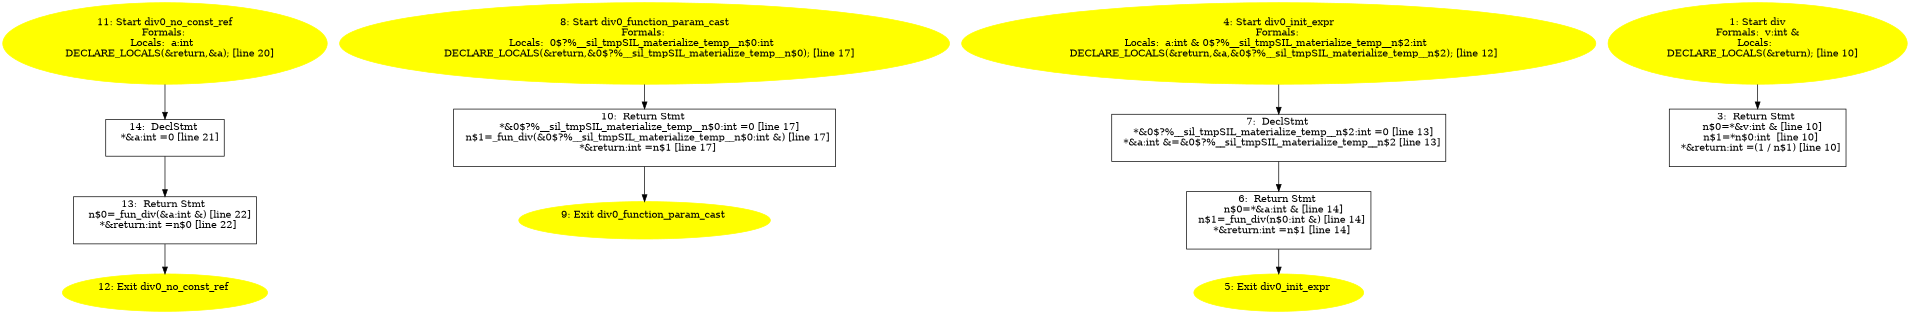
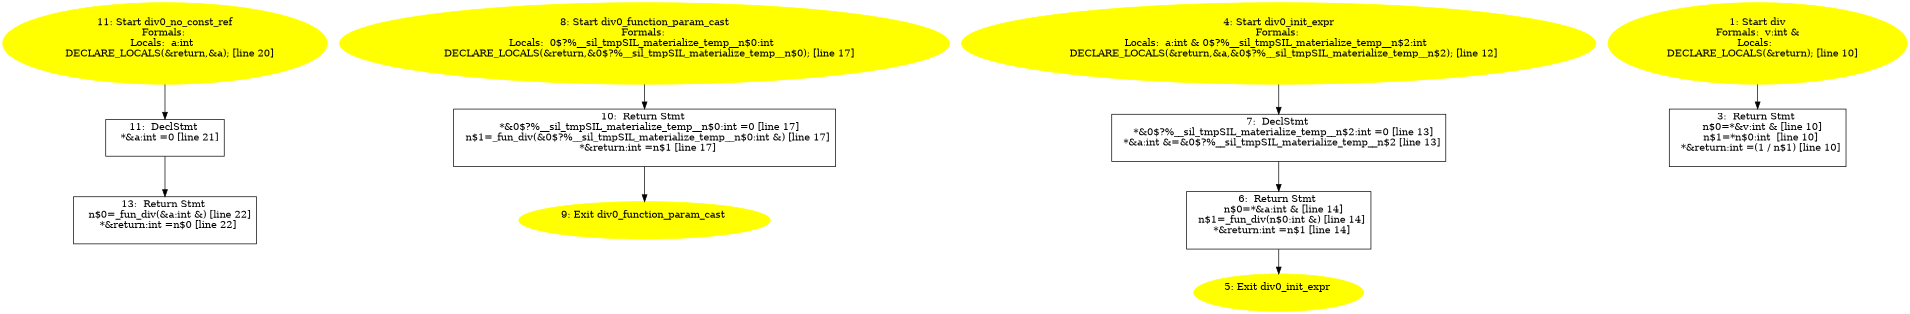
node "14:  DeclStmt *&a:int =0 [line 21]": label "14:  DeclStmt *&a:int =0 [line 21]" -> "11:  DeclStmt *&a:int =0 [line 21]"
node "12: Exit div0_no_const_ref": removed
